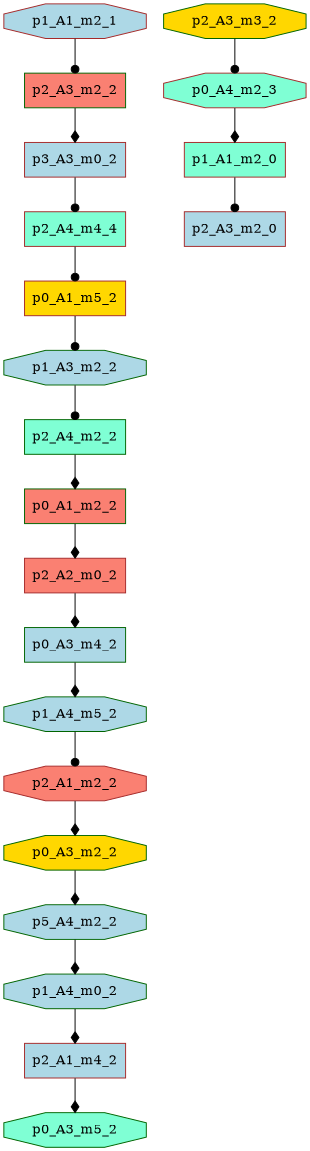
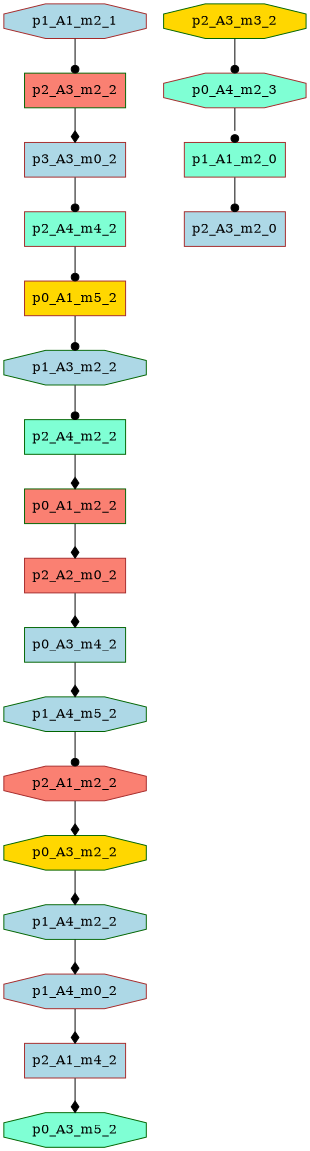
edge "p0_A4_m2_3" -> "p1_A1_m2_0": arrowhead diamond -> dot
node "p2_A4_m4_4": label "p2_A4_m4_4" -> "p2_A4_m4_2"
node "p5_A4_m2_2": label "p5_A4_m2_2" -> "p1_A4_m2_2"
node "p1_A4_m0_2": color darkgreen -> brown
